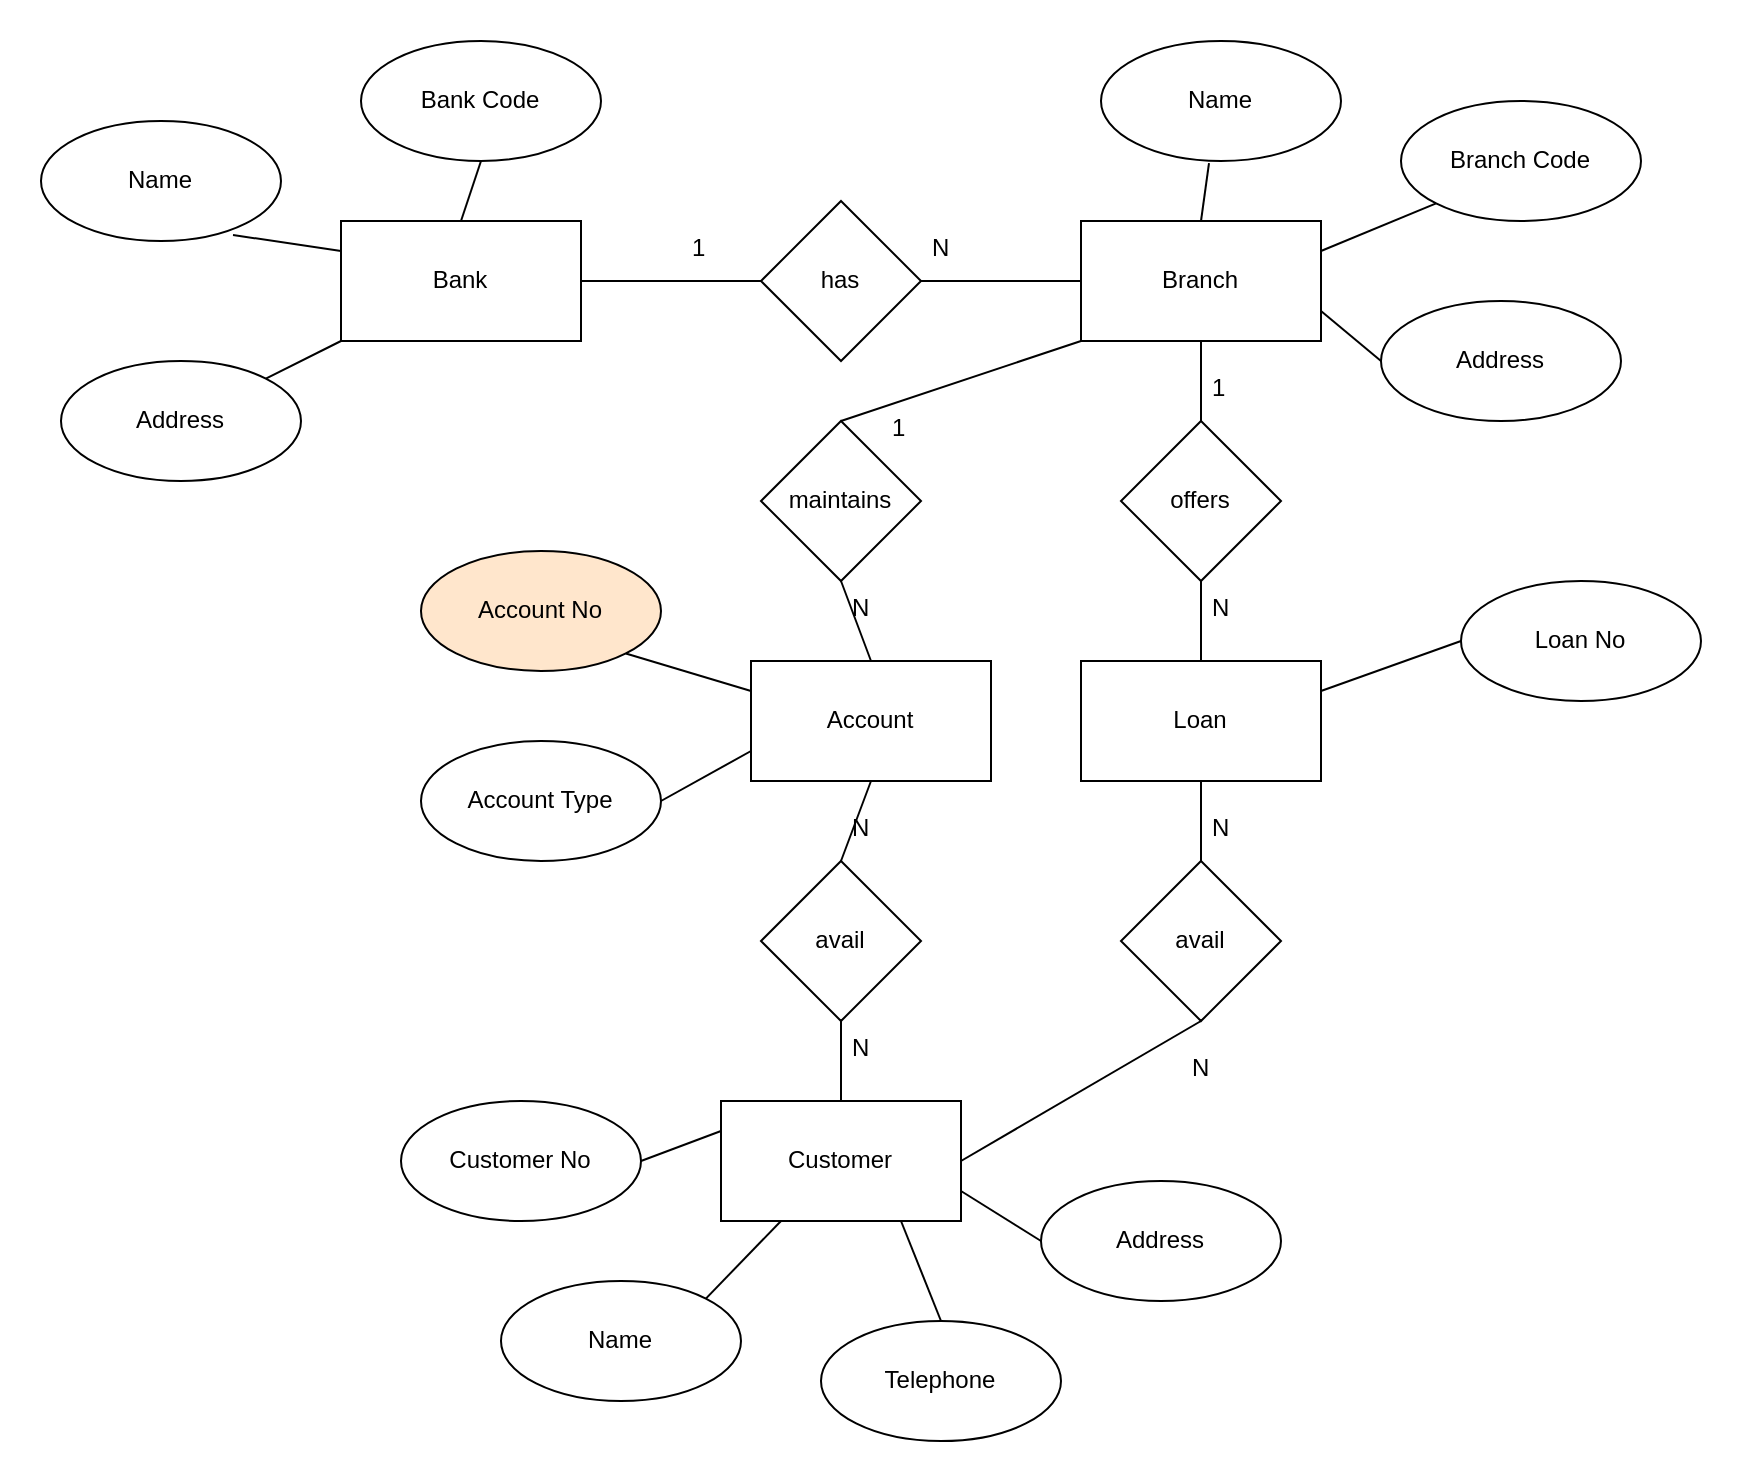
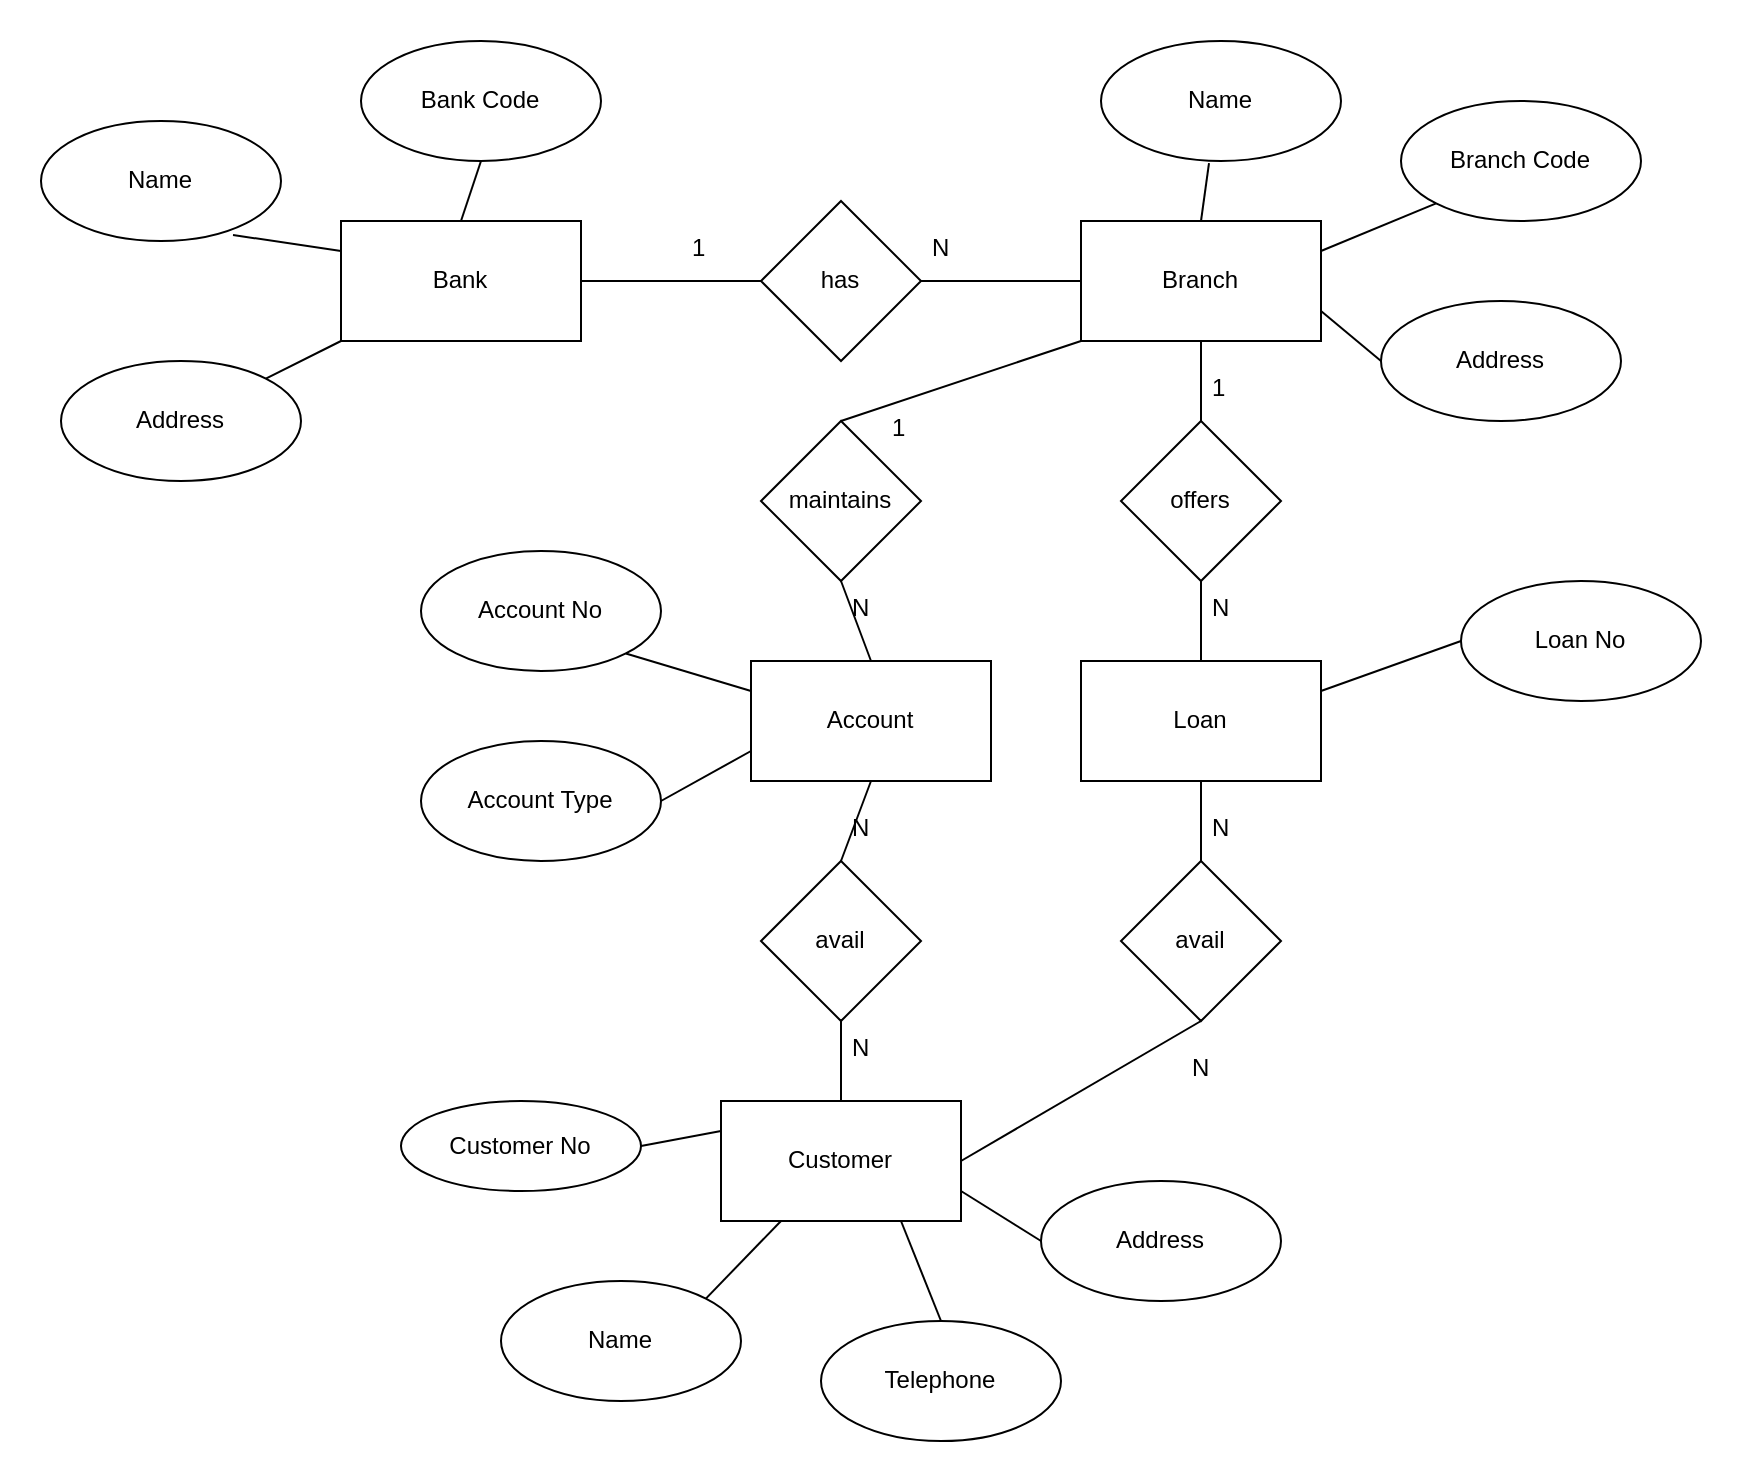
node "Account No": fillcolor #ffe6cc -> #ffffff
node "Customer No": size 240x120 -> 240x90
